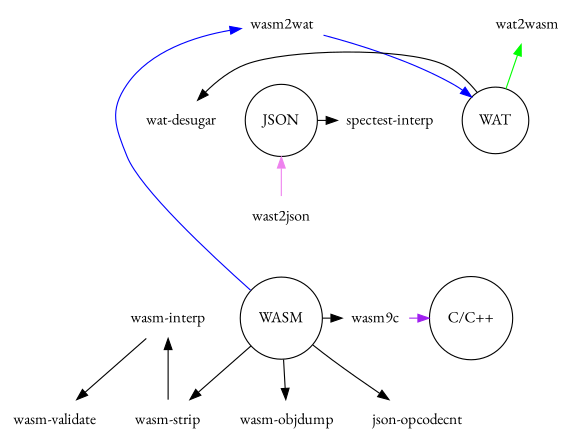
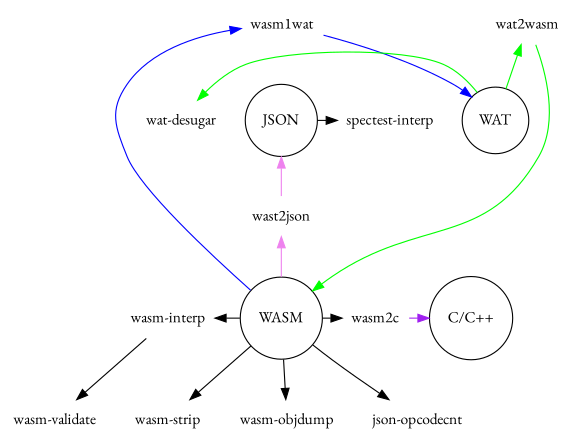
node "wasm2wat": label "wasm2wat" -> "wasm1wat"
edge "WAT" -> "wat-desugar": color black -> green
edge "wat2wasm" -> "WASM": added
edge "WASM" -> "wast2json": added
node "wasm9c": label "wasm9c" -> "wasm2c"
edge "wasm-strip" -> "wasm-interp": now "WASM" -> "wasm-interp"
